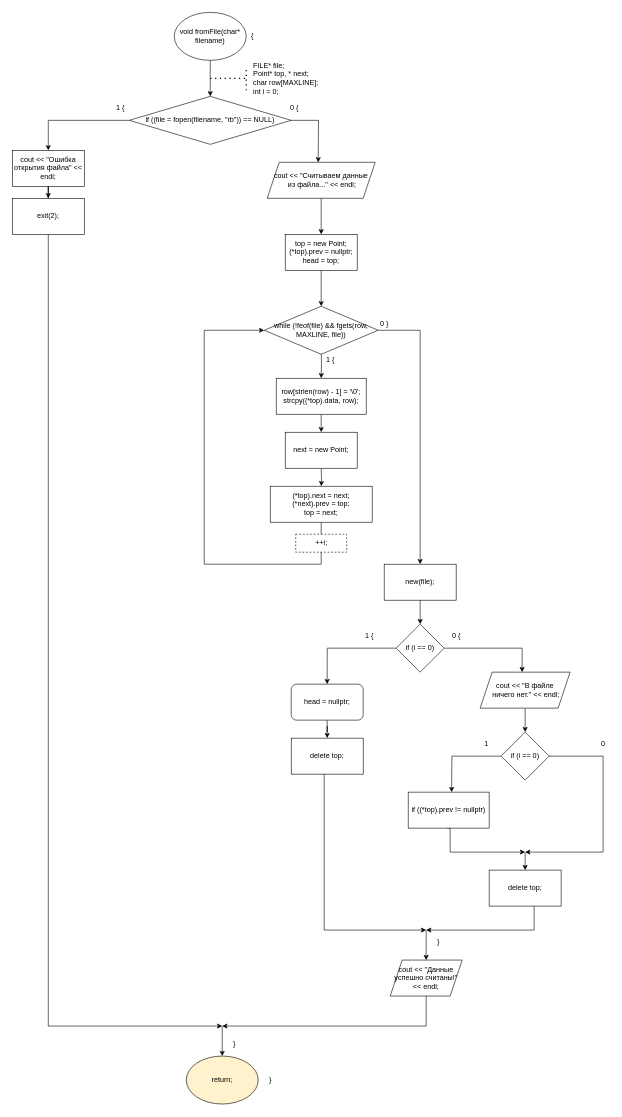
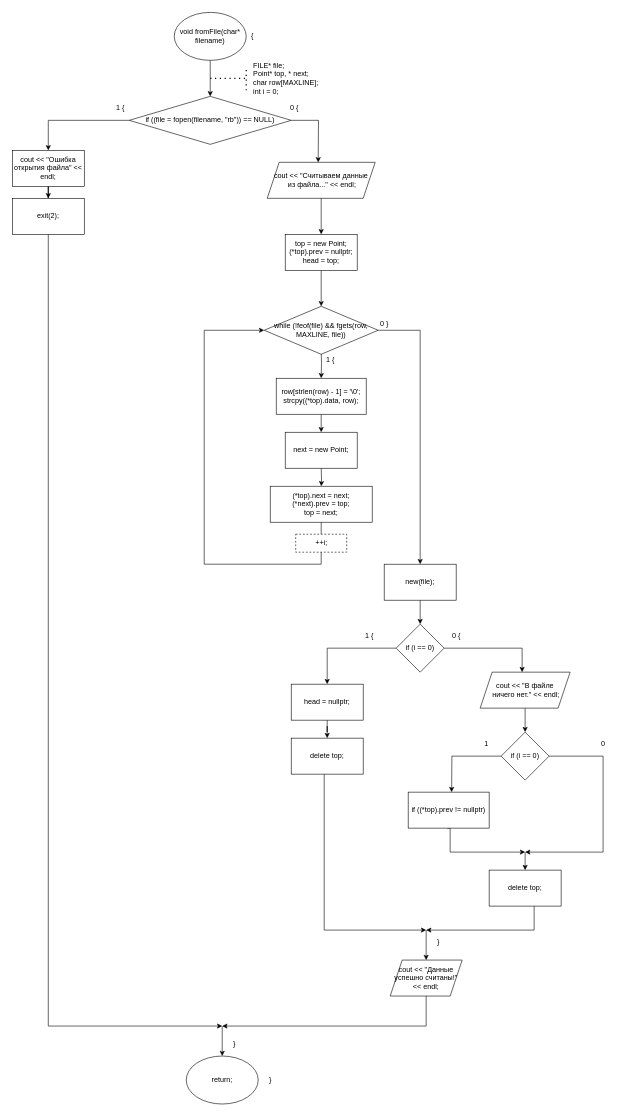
node "head = nullptr;": shape rounded rectangle -> rectangle
node "return;": fillcolor #fff2cc -> #ffffff
